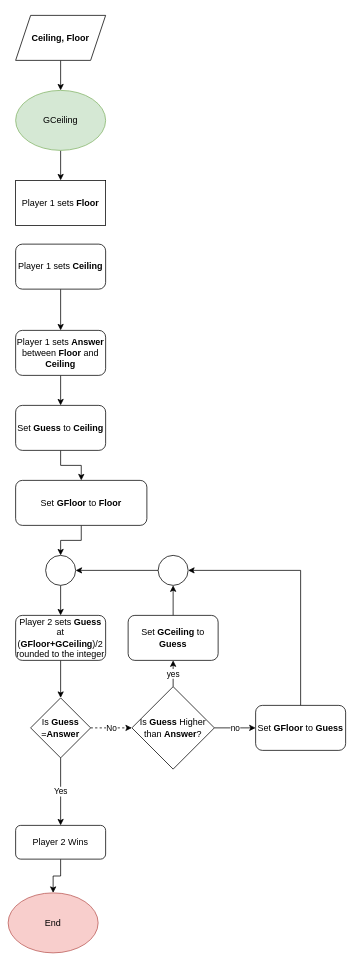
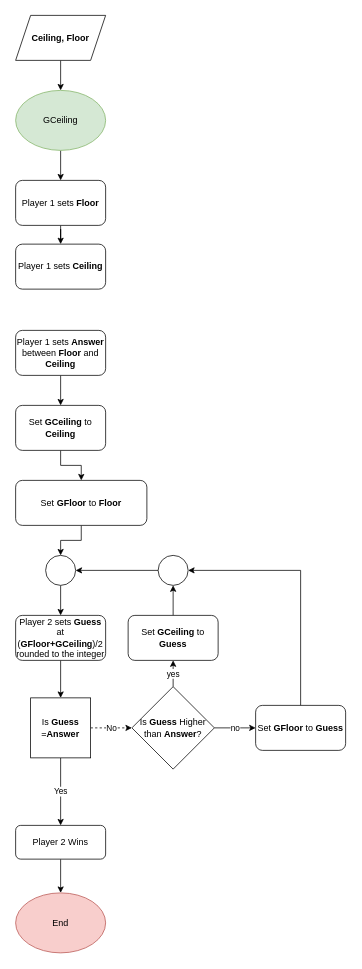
node "Player 1 sets Floor": shape rectangle -> rounded rectangle
edge "Player 1 sets Floor" -> "Player 1 sets Ceiling": added
edge "Player 1 sets Ceiling" -> "Player 1 sets Answer between Floor and Ceiling": removed
node "Set Guess to Ceiling": label "Set Guess to Ceiling" -> "Set GCeiling to Ceiling"
node "Is Guess =Answer": shape diamond -> rectangle
node "End": moved (53, 923) -> (60, 923)
